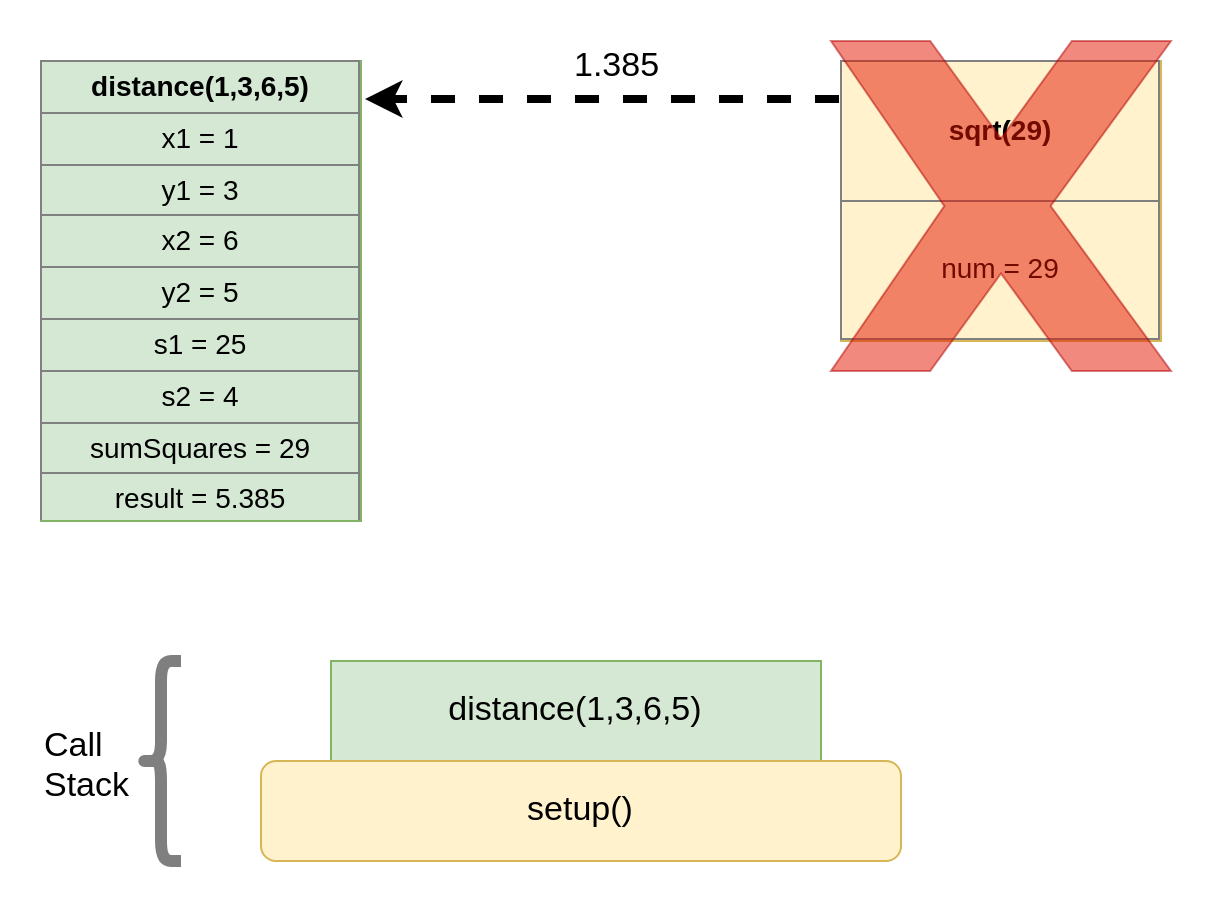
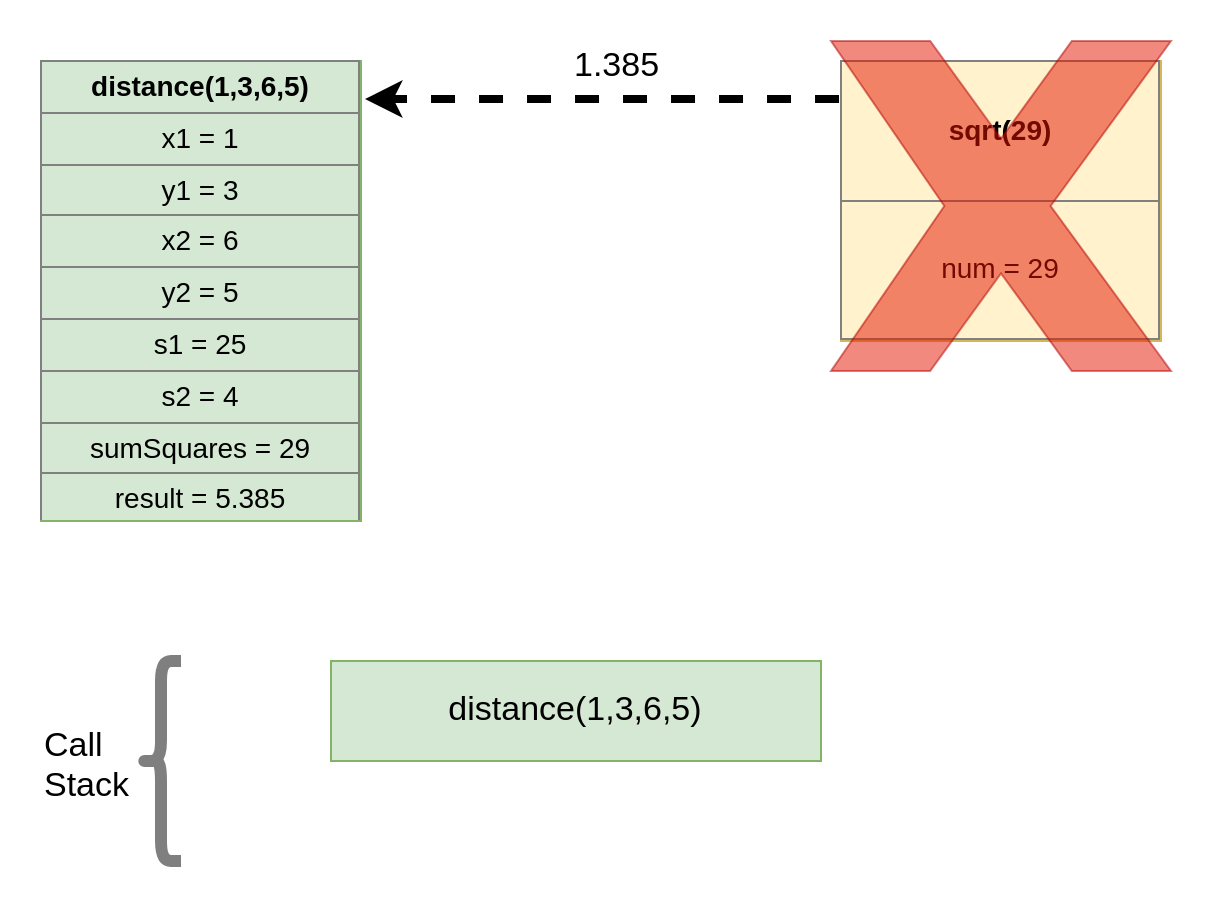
node "setup()": removed
